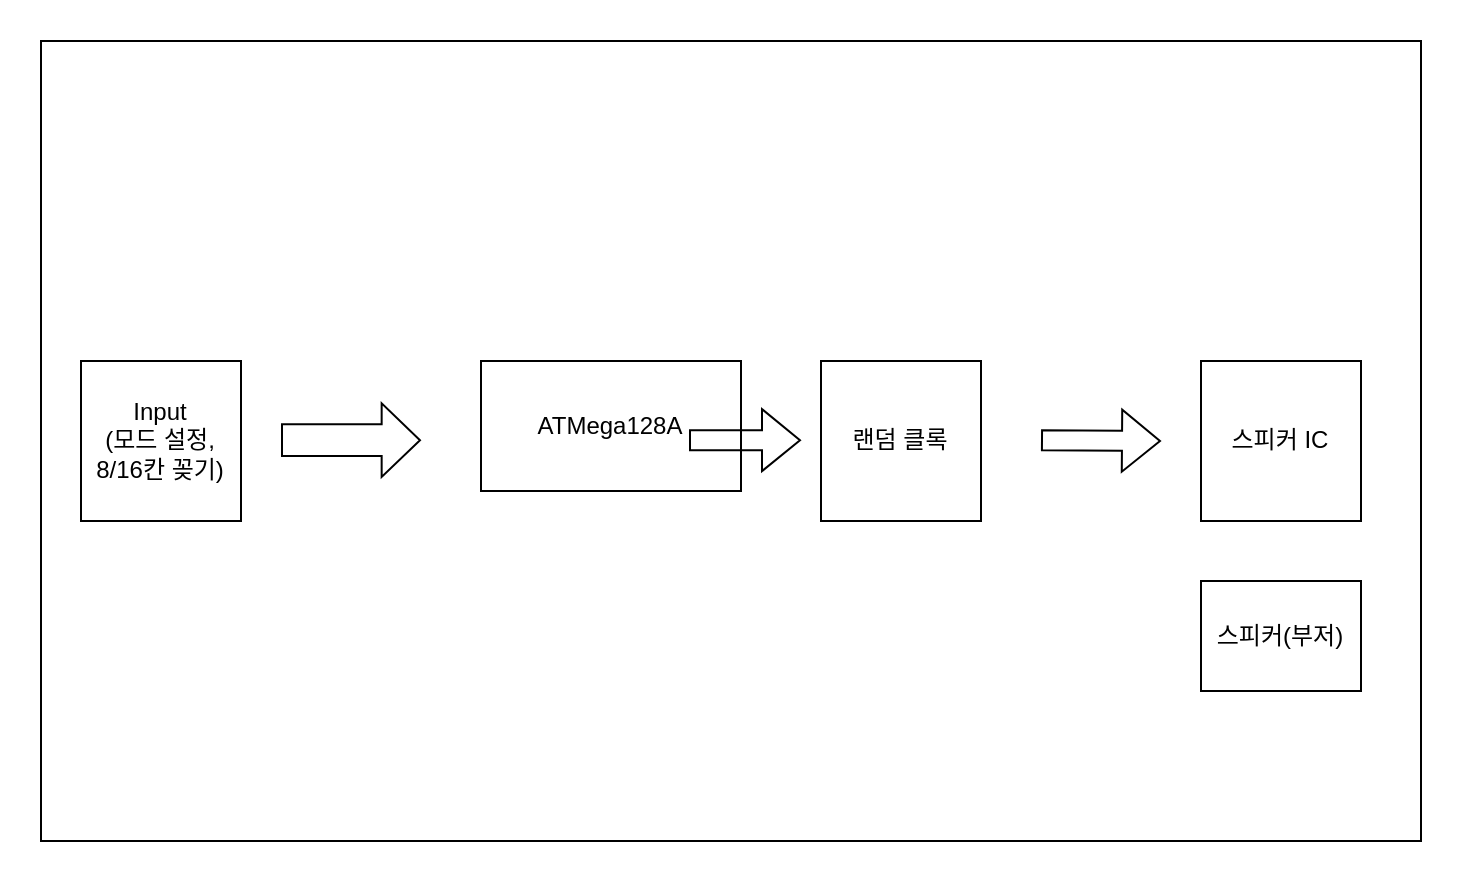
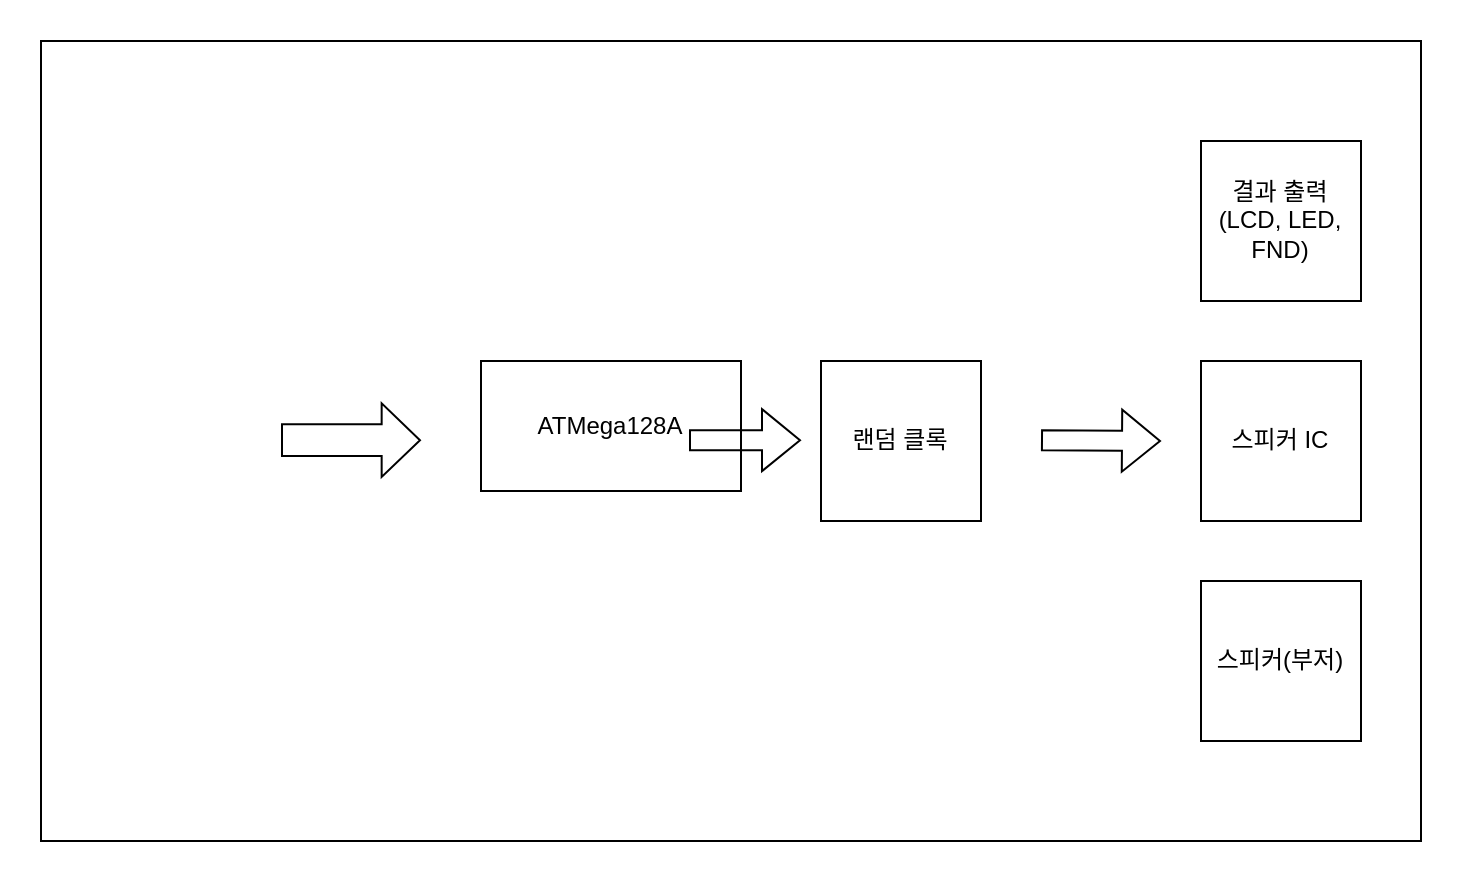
node "결과 출력 (LCD, LED, FND)": added
node "Input (모드 설정, 8/16칸 꽂기)": removed
node "스피커(부저)": size 160x110 -> 160x160
